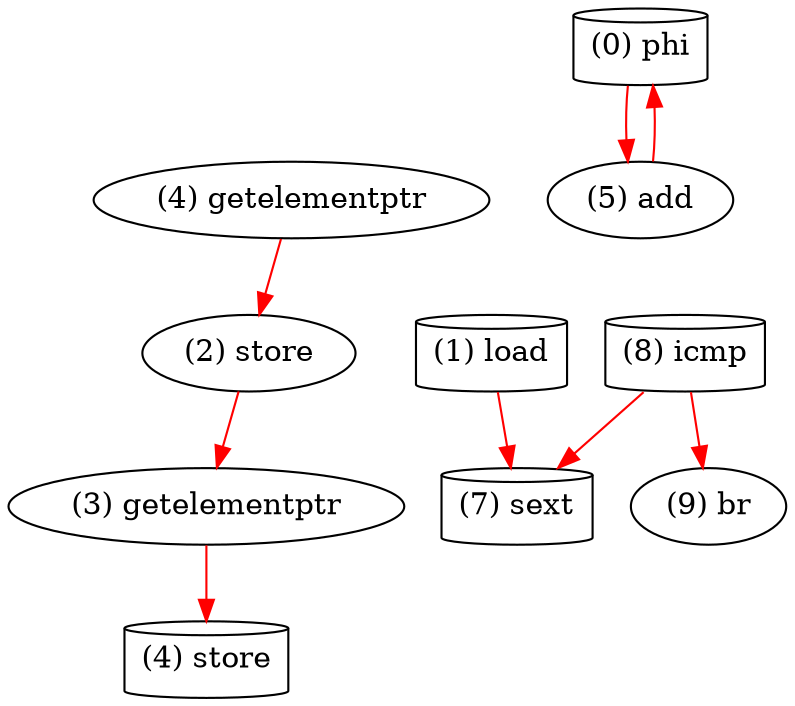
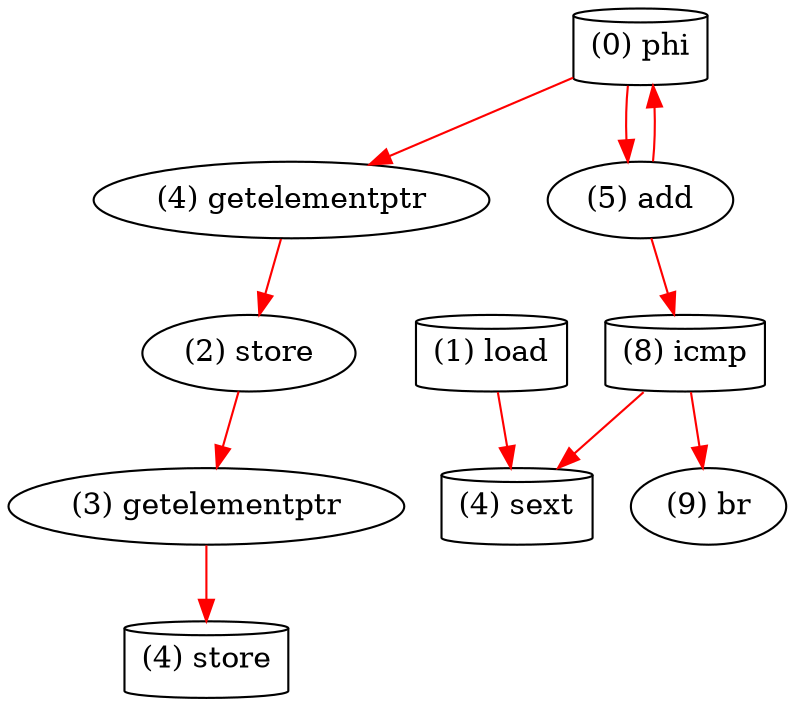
edge "(0) phi" -> "(4) getelementptr": added
edge "(5) add" -> "(8) icmp": added
node "(7) sext": label "(7) sext" -> "(4) sext"
